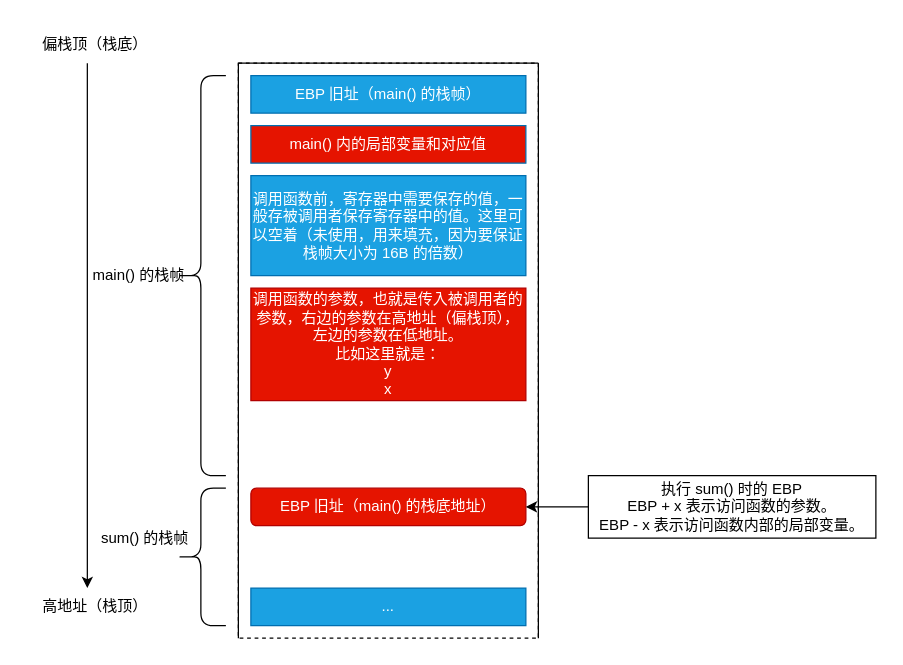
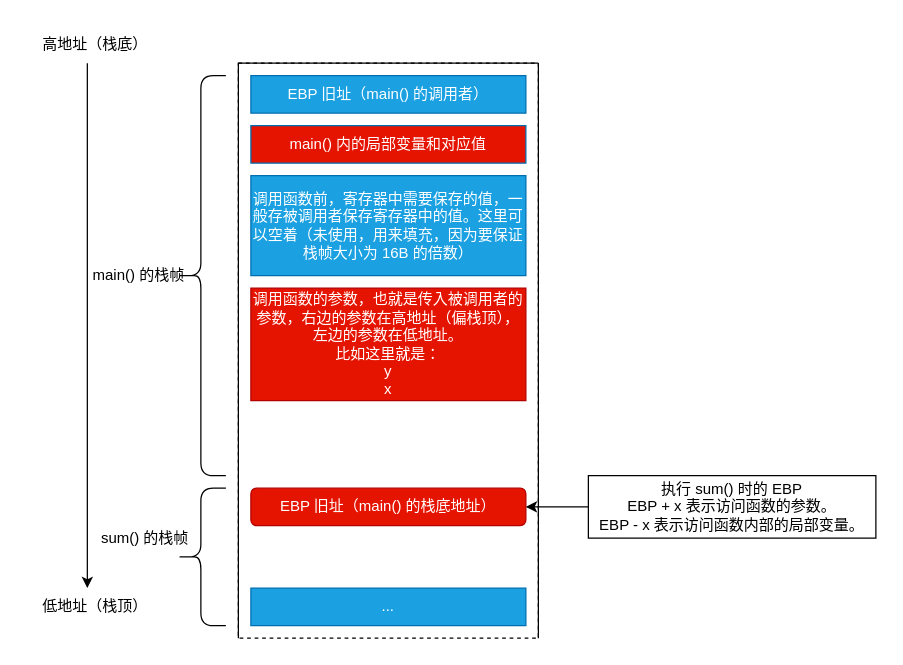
node "偏栈顶（栈底）": label "偏栈顶（栈底）" -> "高地址（栈底）"
node "EBP 旧址（main() 的栈帧）": label "EBP 旧址（main() 的栈帧）" -> "EBP 旧址（main() 的调用者）"
node "高地址（栈顶）": label "高地址（栈顶）" -> "低地址（栈顶）"
